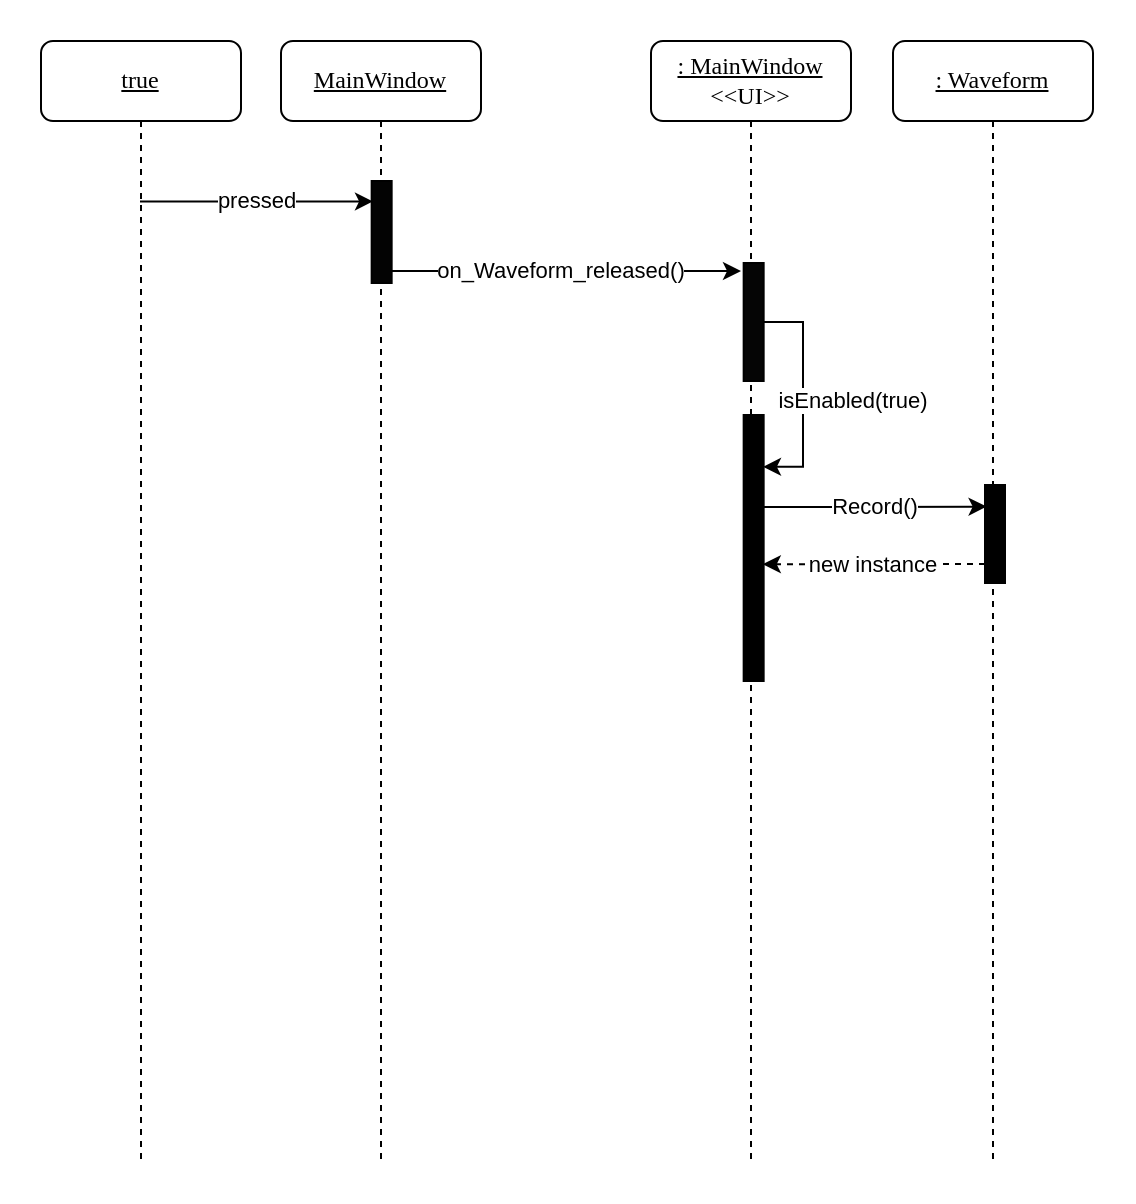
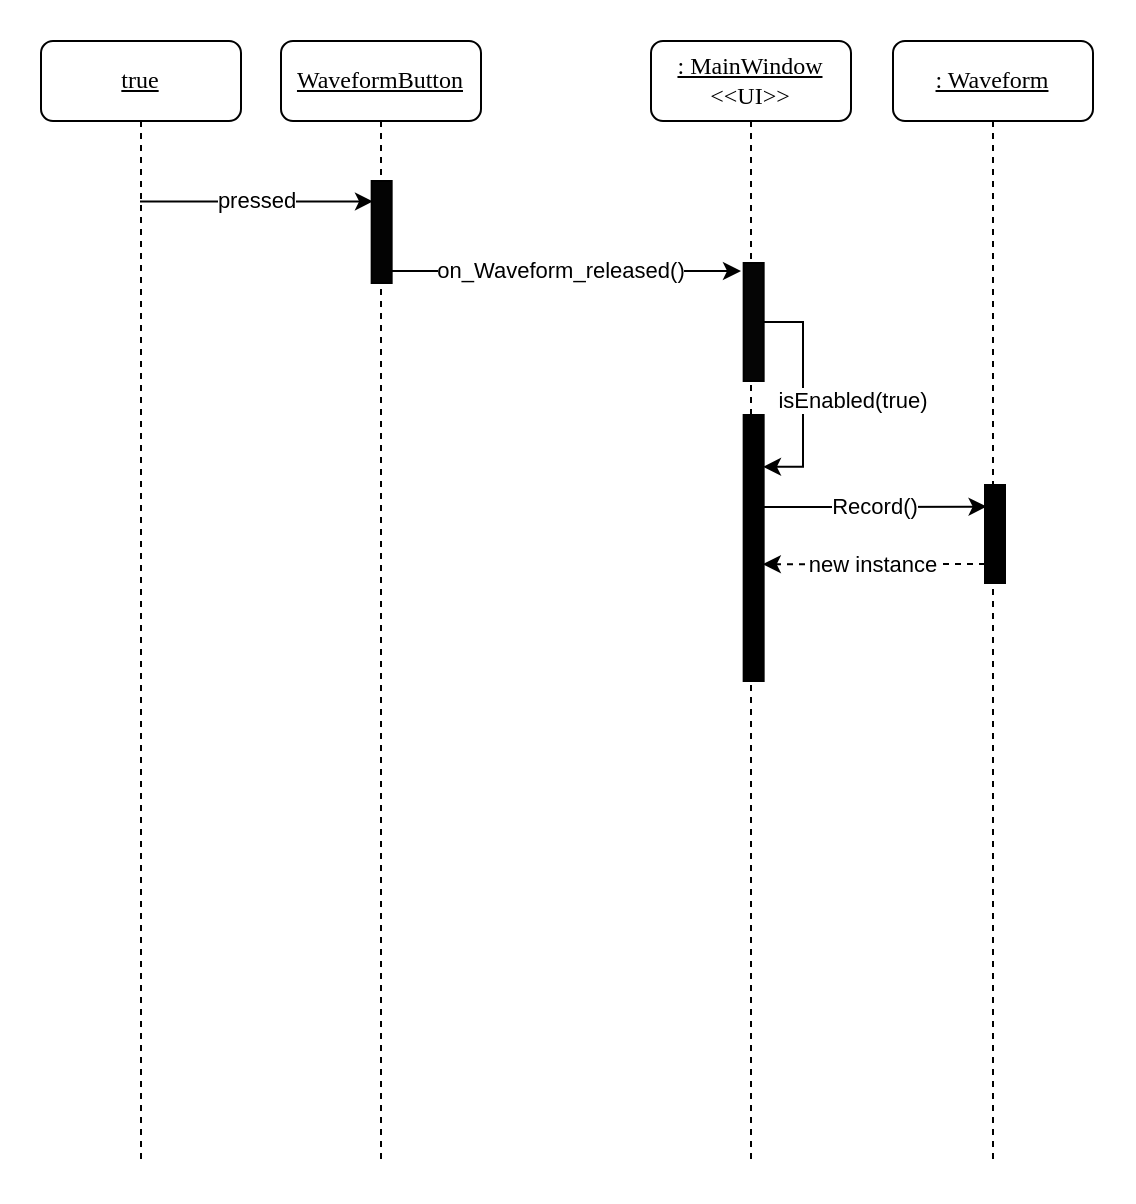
node "MainWindow": label "MainWindow" -> "WaveformButton"
